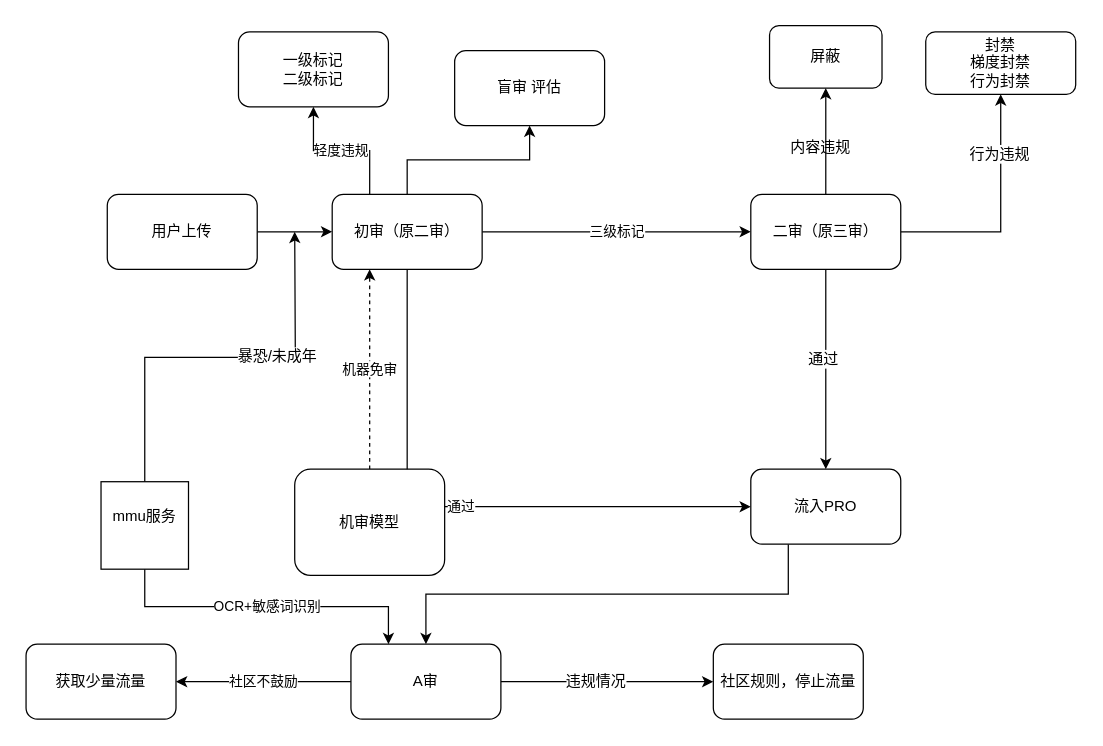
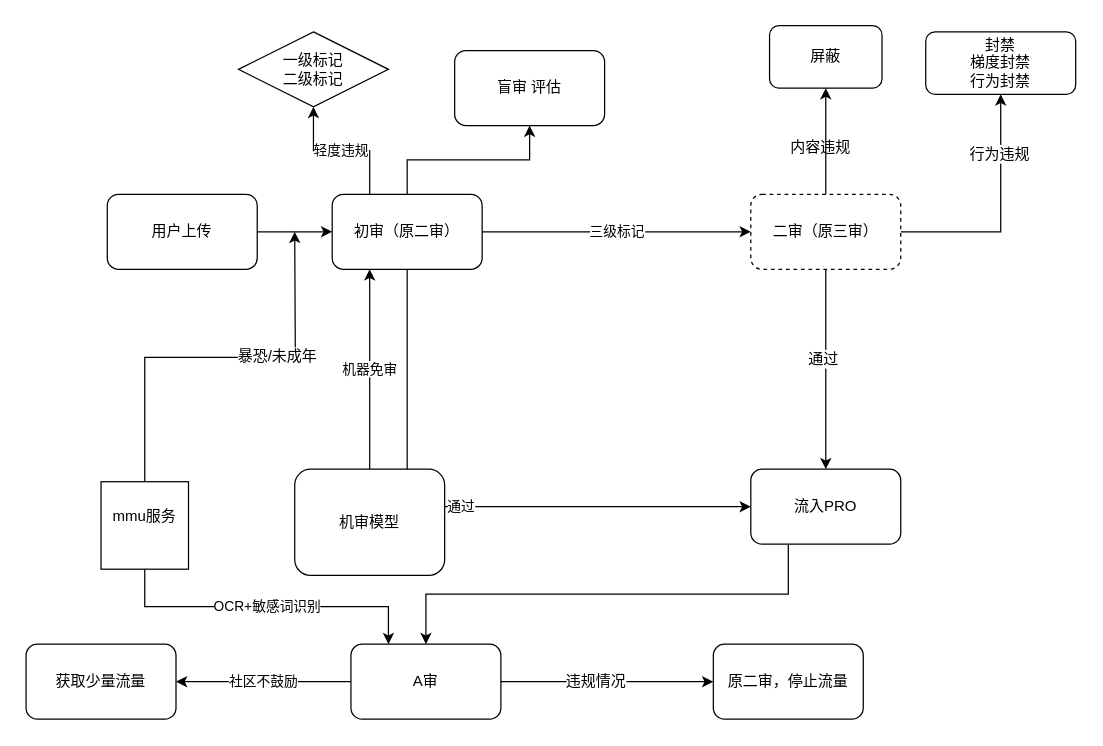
node "一级标记 二级标记": shape rounded rectangle -> diamond
node "二审（原三审）": style solid -> dashed
edge "机审模型" -> "初审（原二审）": style dashed -> solid
node "社区规则，停止流量": label "社区规则，停止流量" -> "原二审，停止流量"
